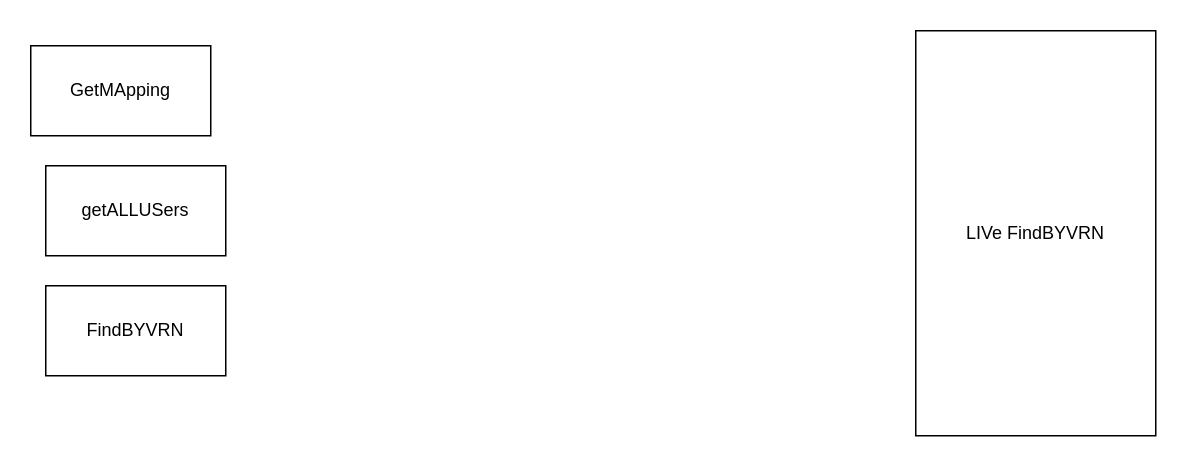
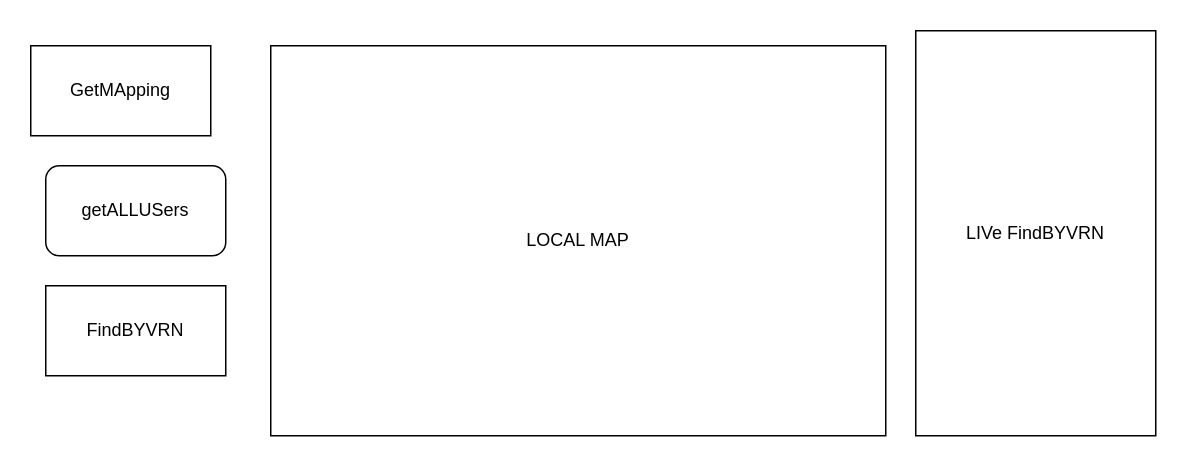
node "getALLUSers": shape rectangle -> rounded rectangle
node "LOCAL MAP": added
